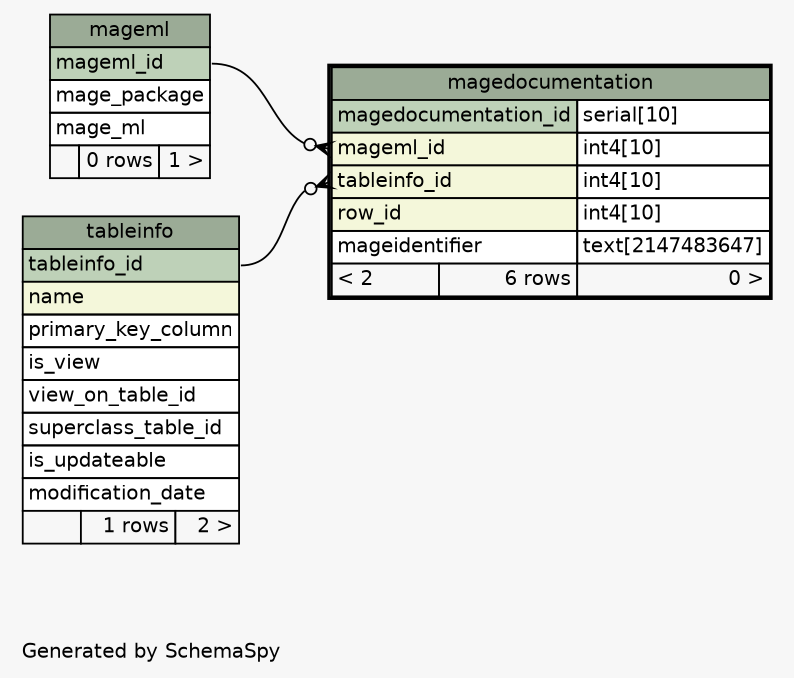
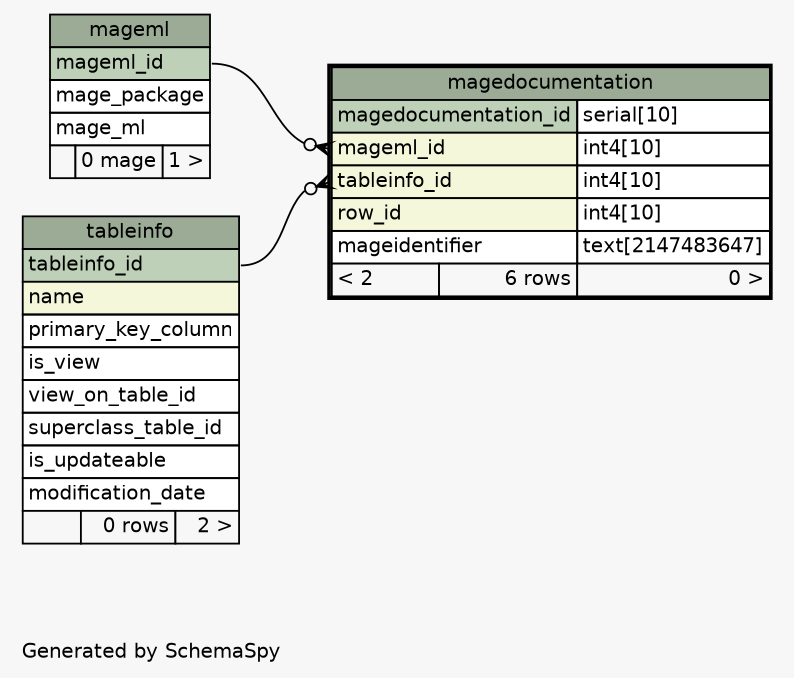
node "mageml": text "0 rows" -> "0 mage"
node "tableinfo": text "1 rows" -> "0 rows"
